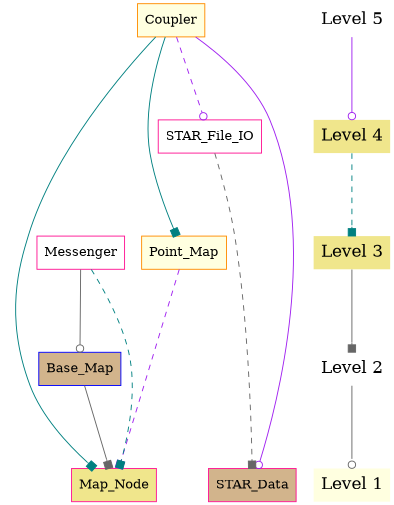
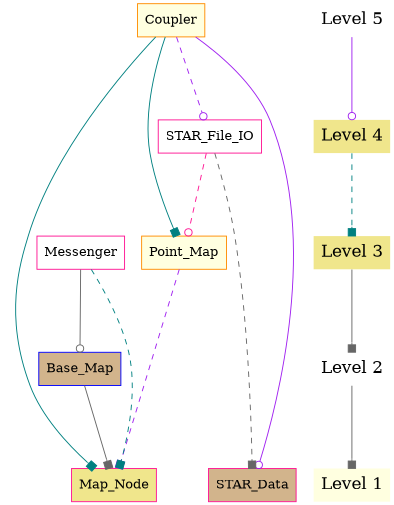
edge "STAR_File_IO" -> "Point_Map": added
edge "Level 2" -> "Level 1": arrowhead odot -> box
